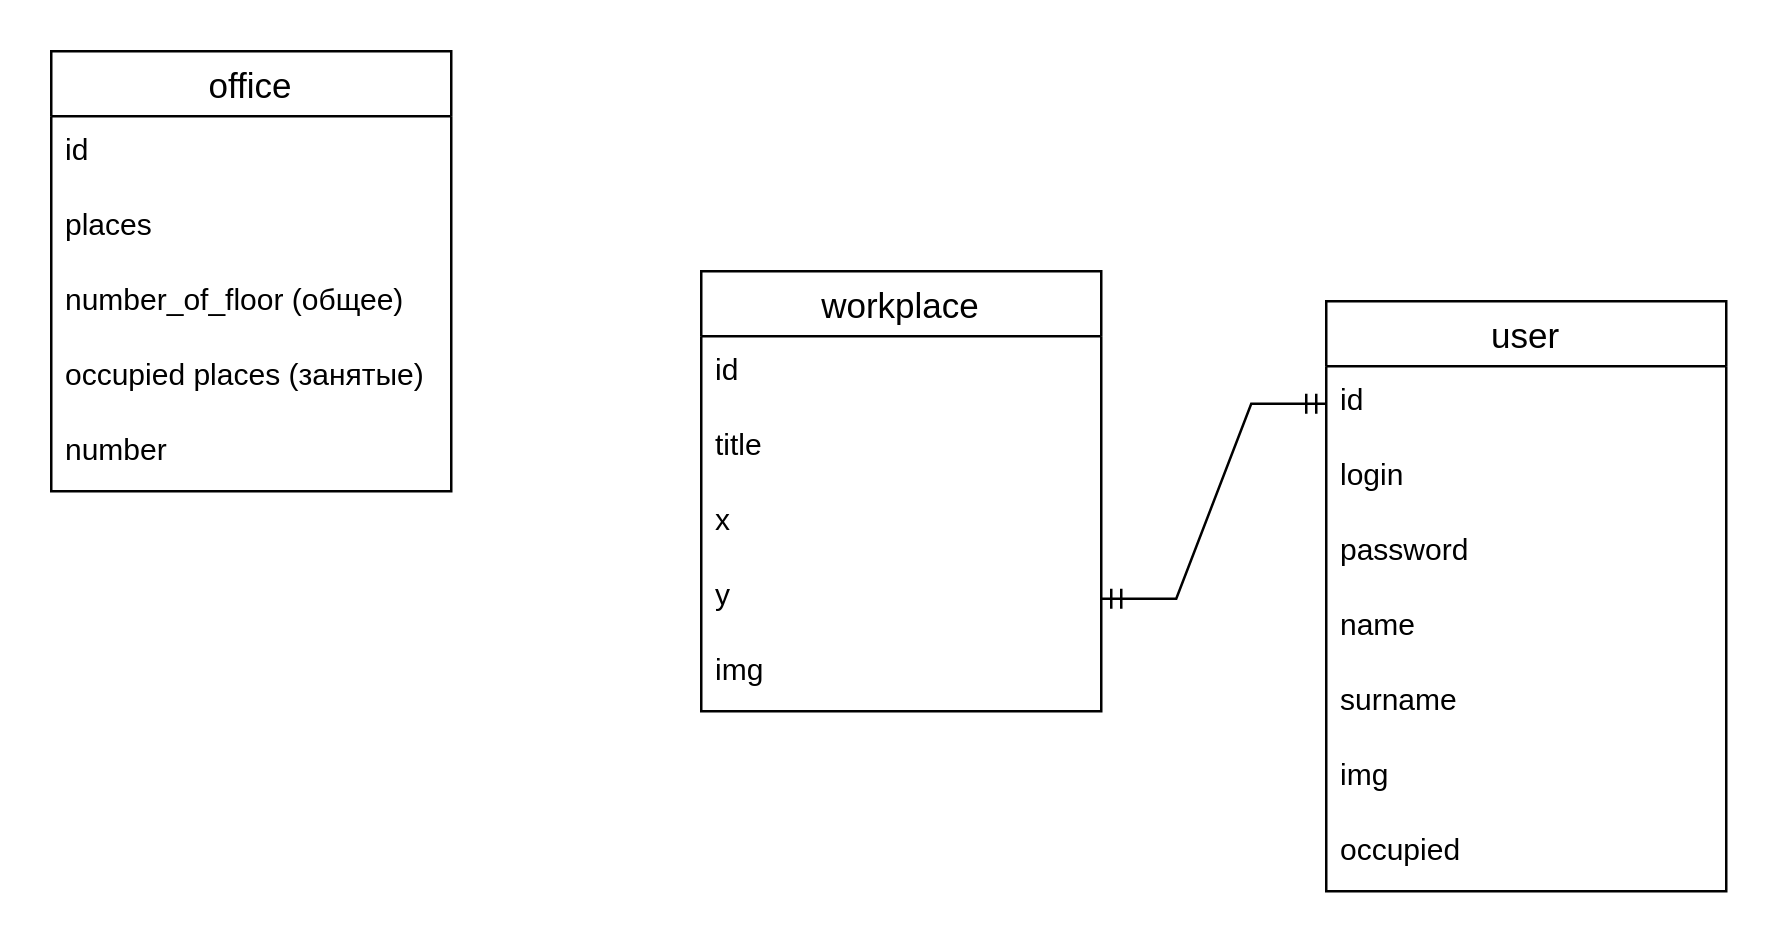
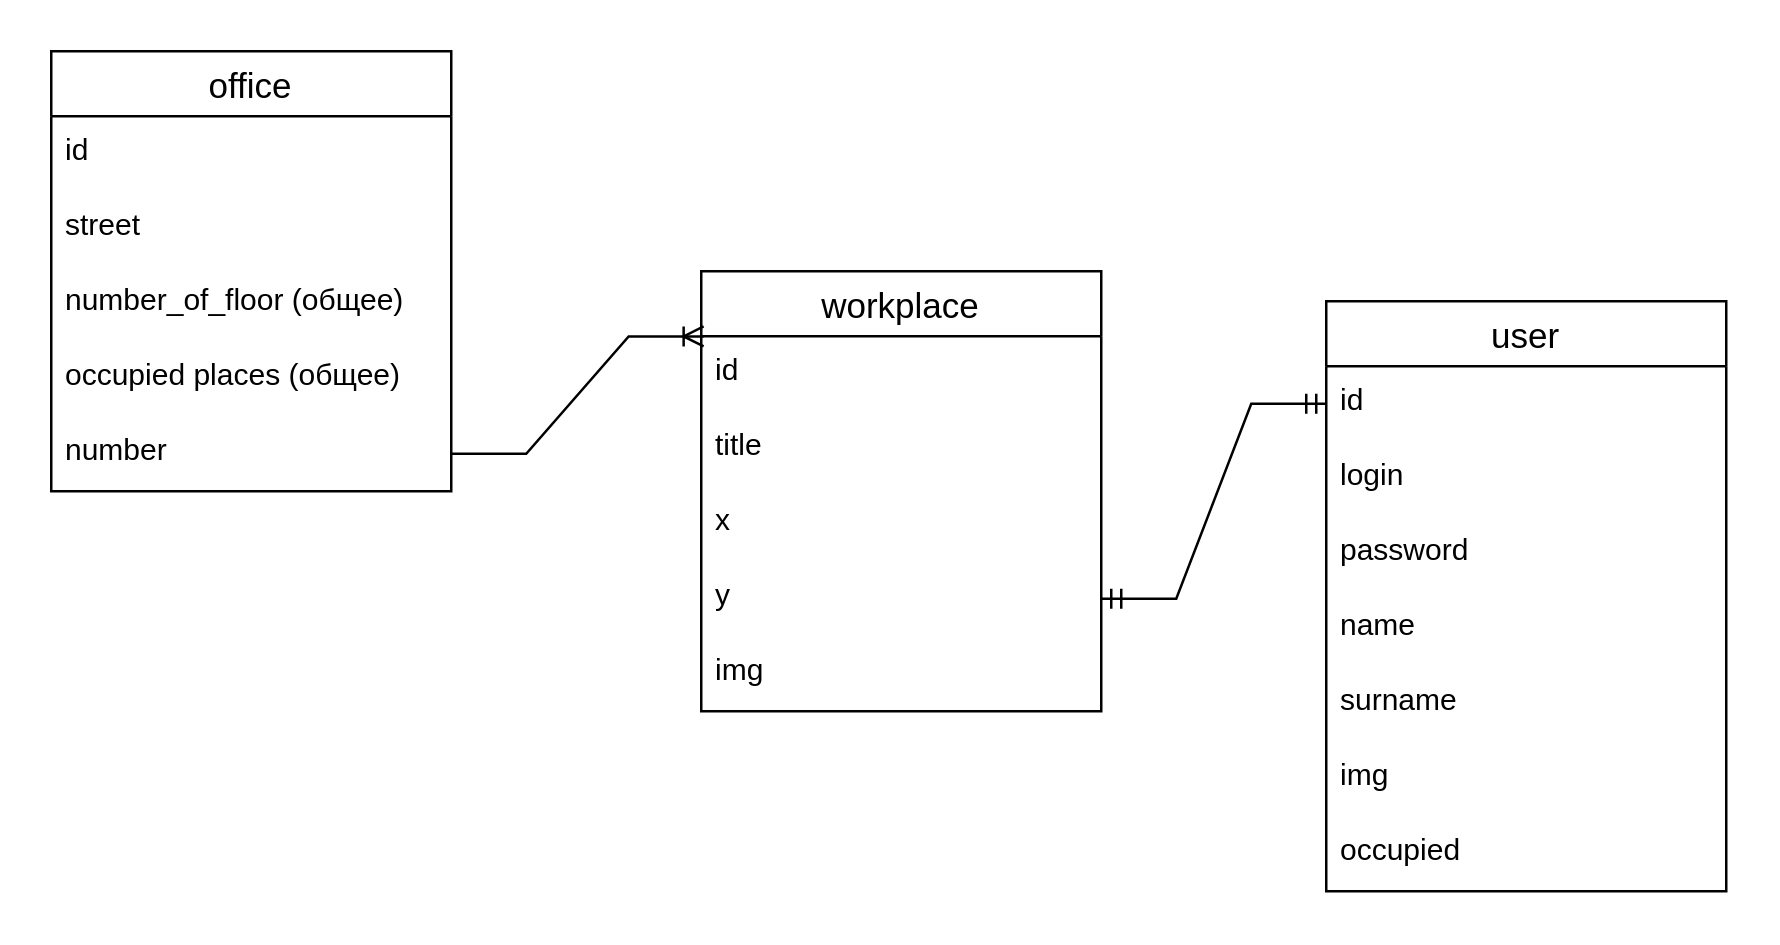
node "places": label "places" -> "street"
node "occupied places (занятые)": label "occupied places (занятые)" -> "occupied places (общее)"
edge "number" -> "workplace": added
